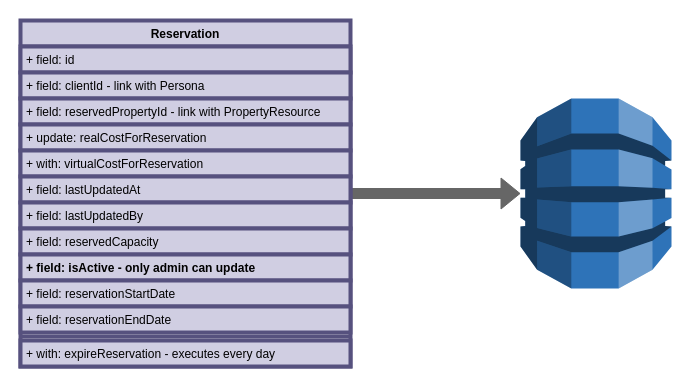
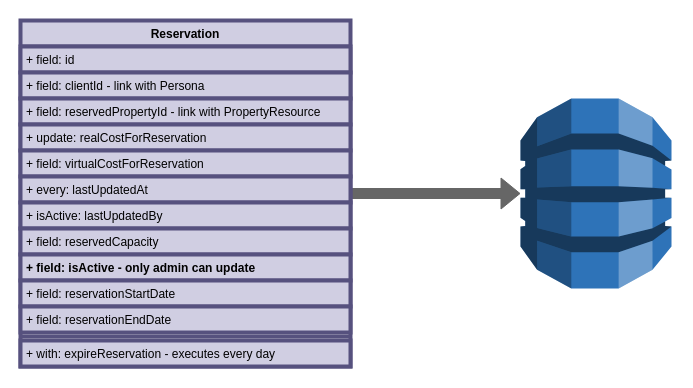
node "+ with: virtualCostForReservation": label "+ with: virtualCostForReservation" -> "+ field: virtualCostForReservation"
node "+ field: lastUpdatedAt": label "+ field: lastUpdatedAt" -> "+ every: lastUpdatedAt"
node "+ field: lastUpdatedBy": label "+ field: lastUpdatedBy" -> "+ isActive: lastUpdatedBy"
